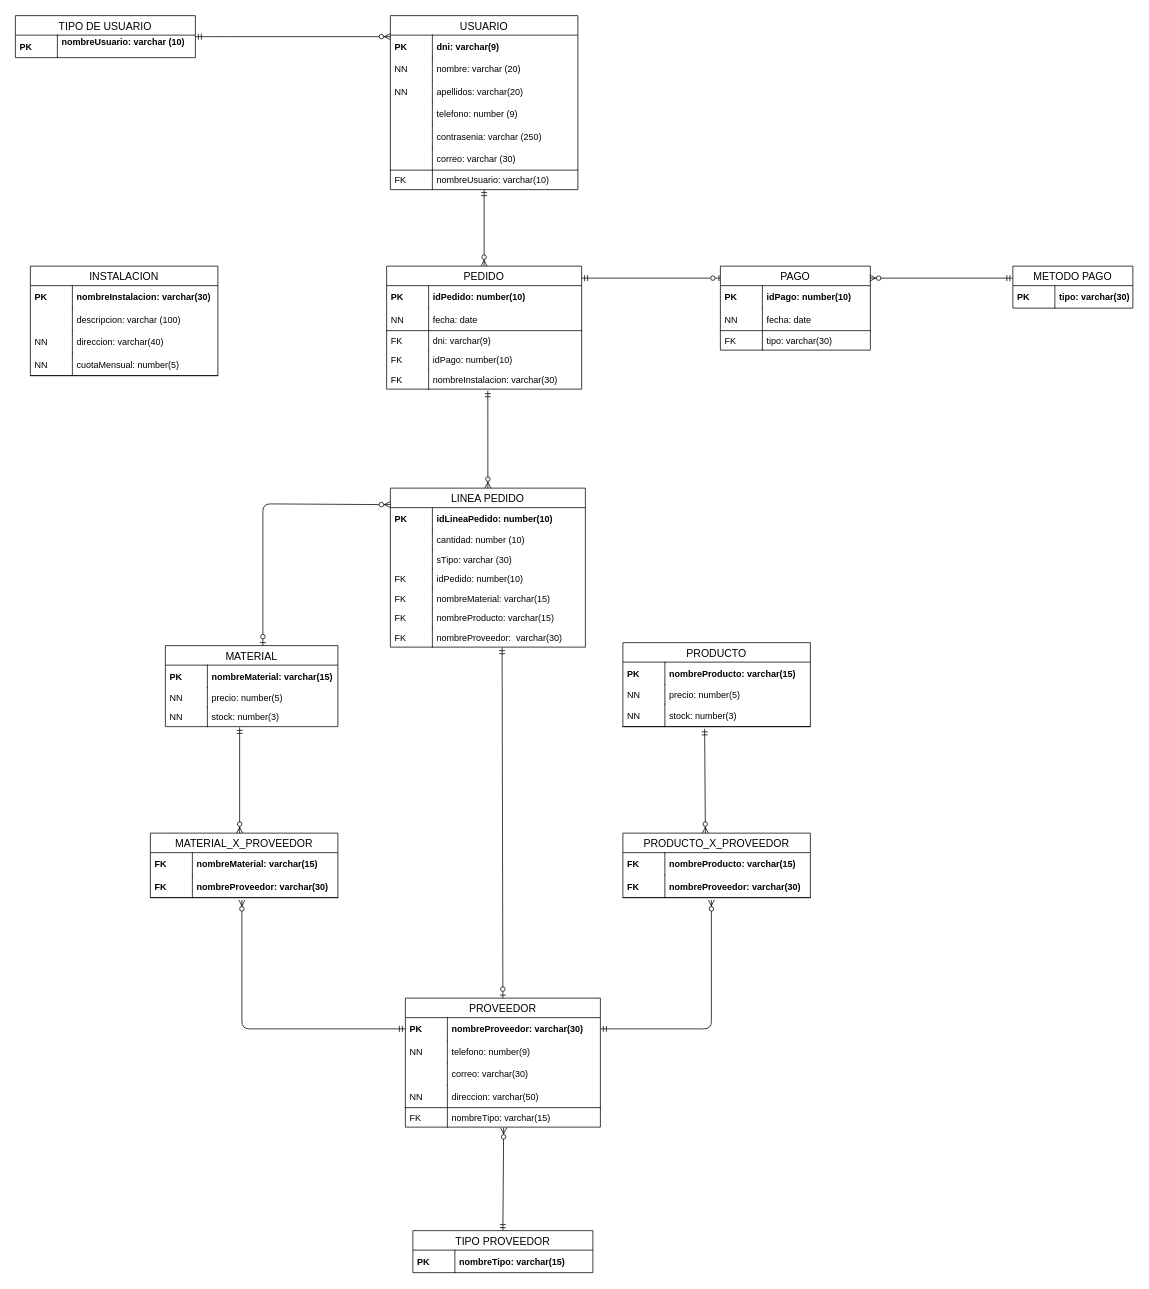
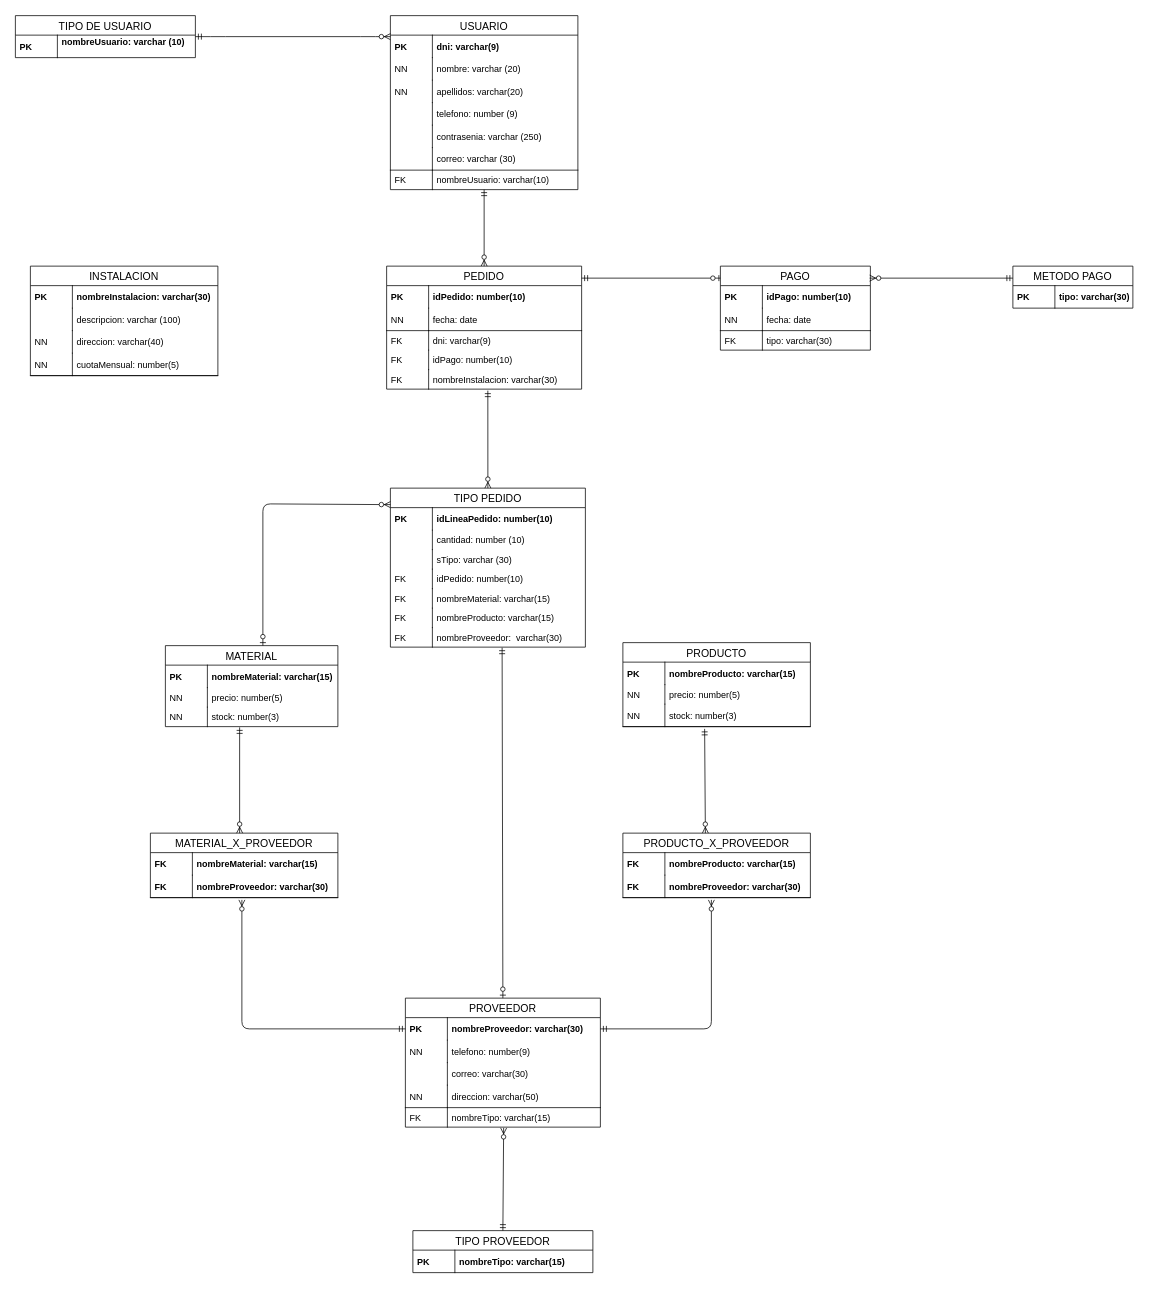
node "LINEA PEDIDO": label "LINEA PEDIDO" -> "TIPO PEDIDO"
